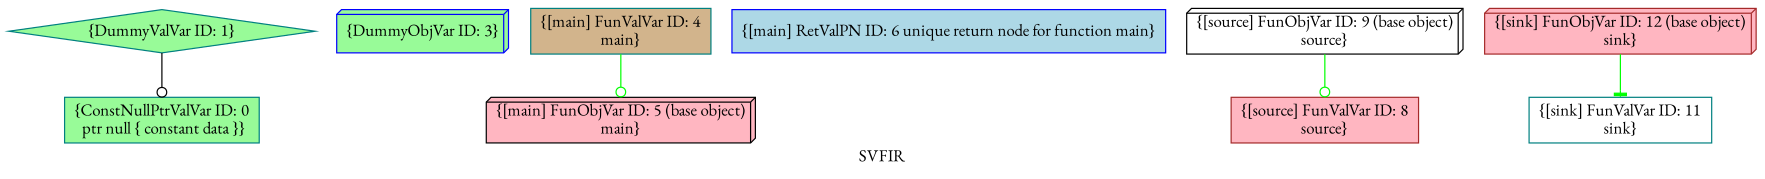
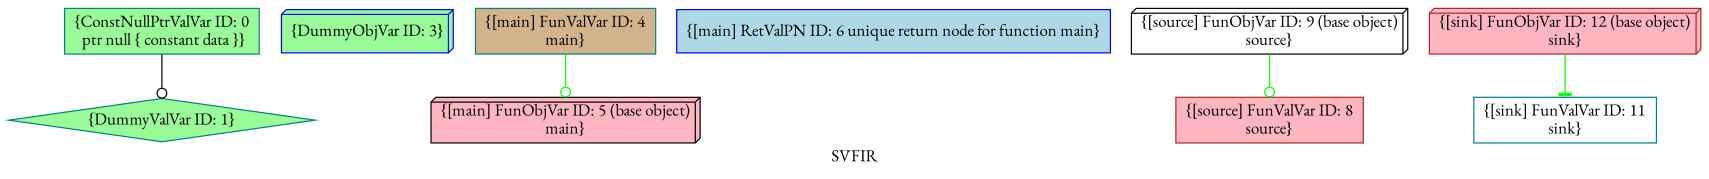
edge "{DummyValVar ID: 1}" -> "{ConstNullPtrValVar ID: 0 ptr null { constant data }}": reversed
